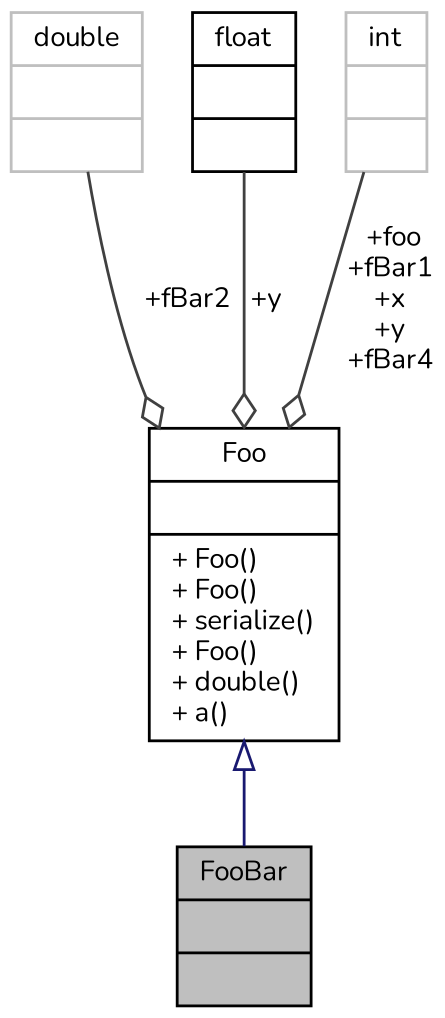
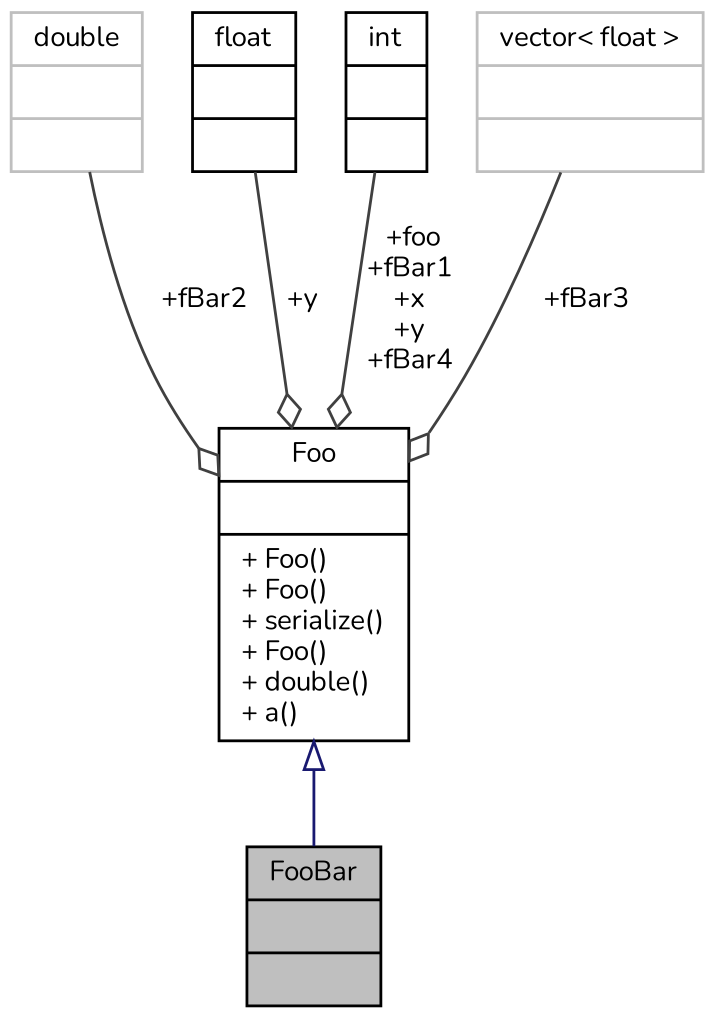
node "int": color grey75 -> black
node "vector< float >": added
